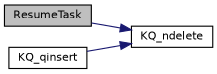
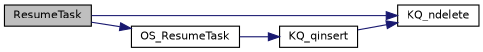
node "OS_ResumeTask": added
